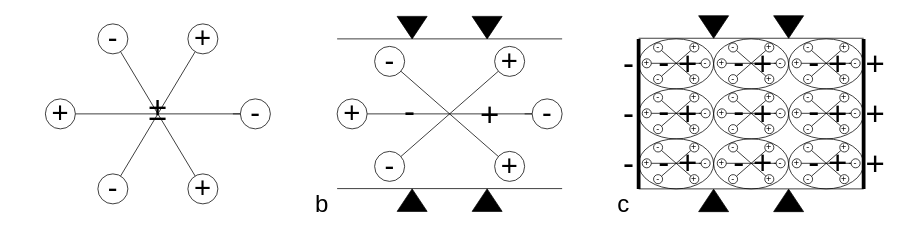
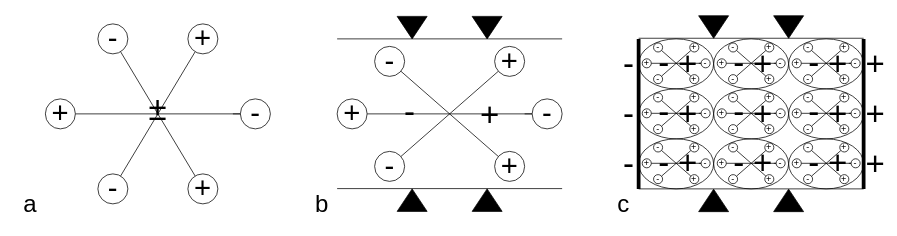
node "a": added
